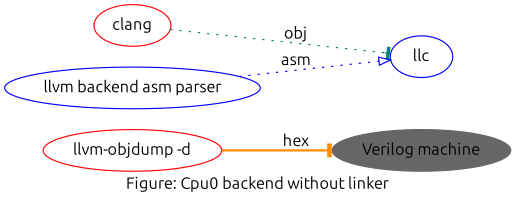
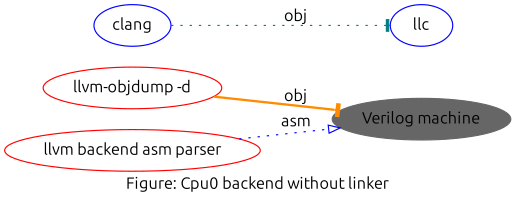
node "clang": color red -> blue
edge "llvm backend asm parser" -> "llc": now "llvm backend asm parser" -> "Verilog machine"
node "llvm backend asm parser": color blue -> red
edge "llvm-objdump -d" -> "Verilog machine": label "hex" -> "obj"
